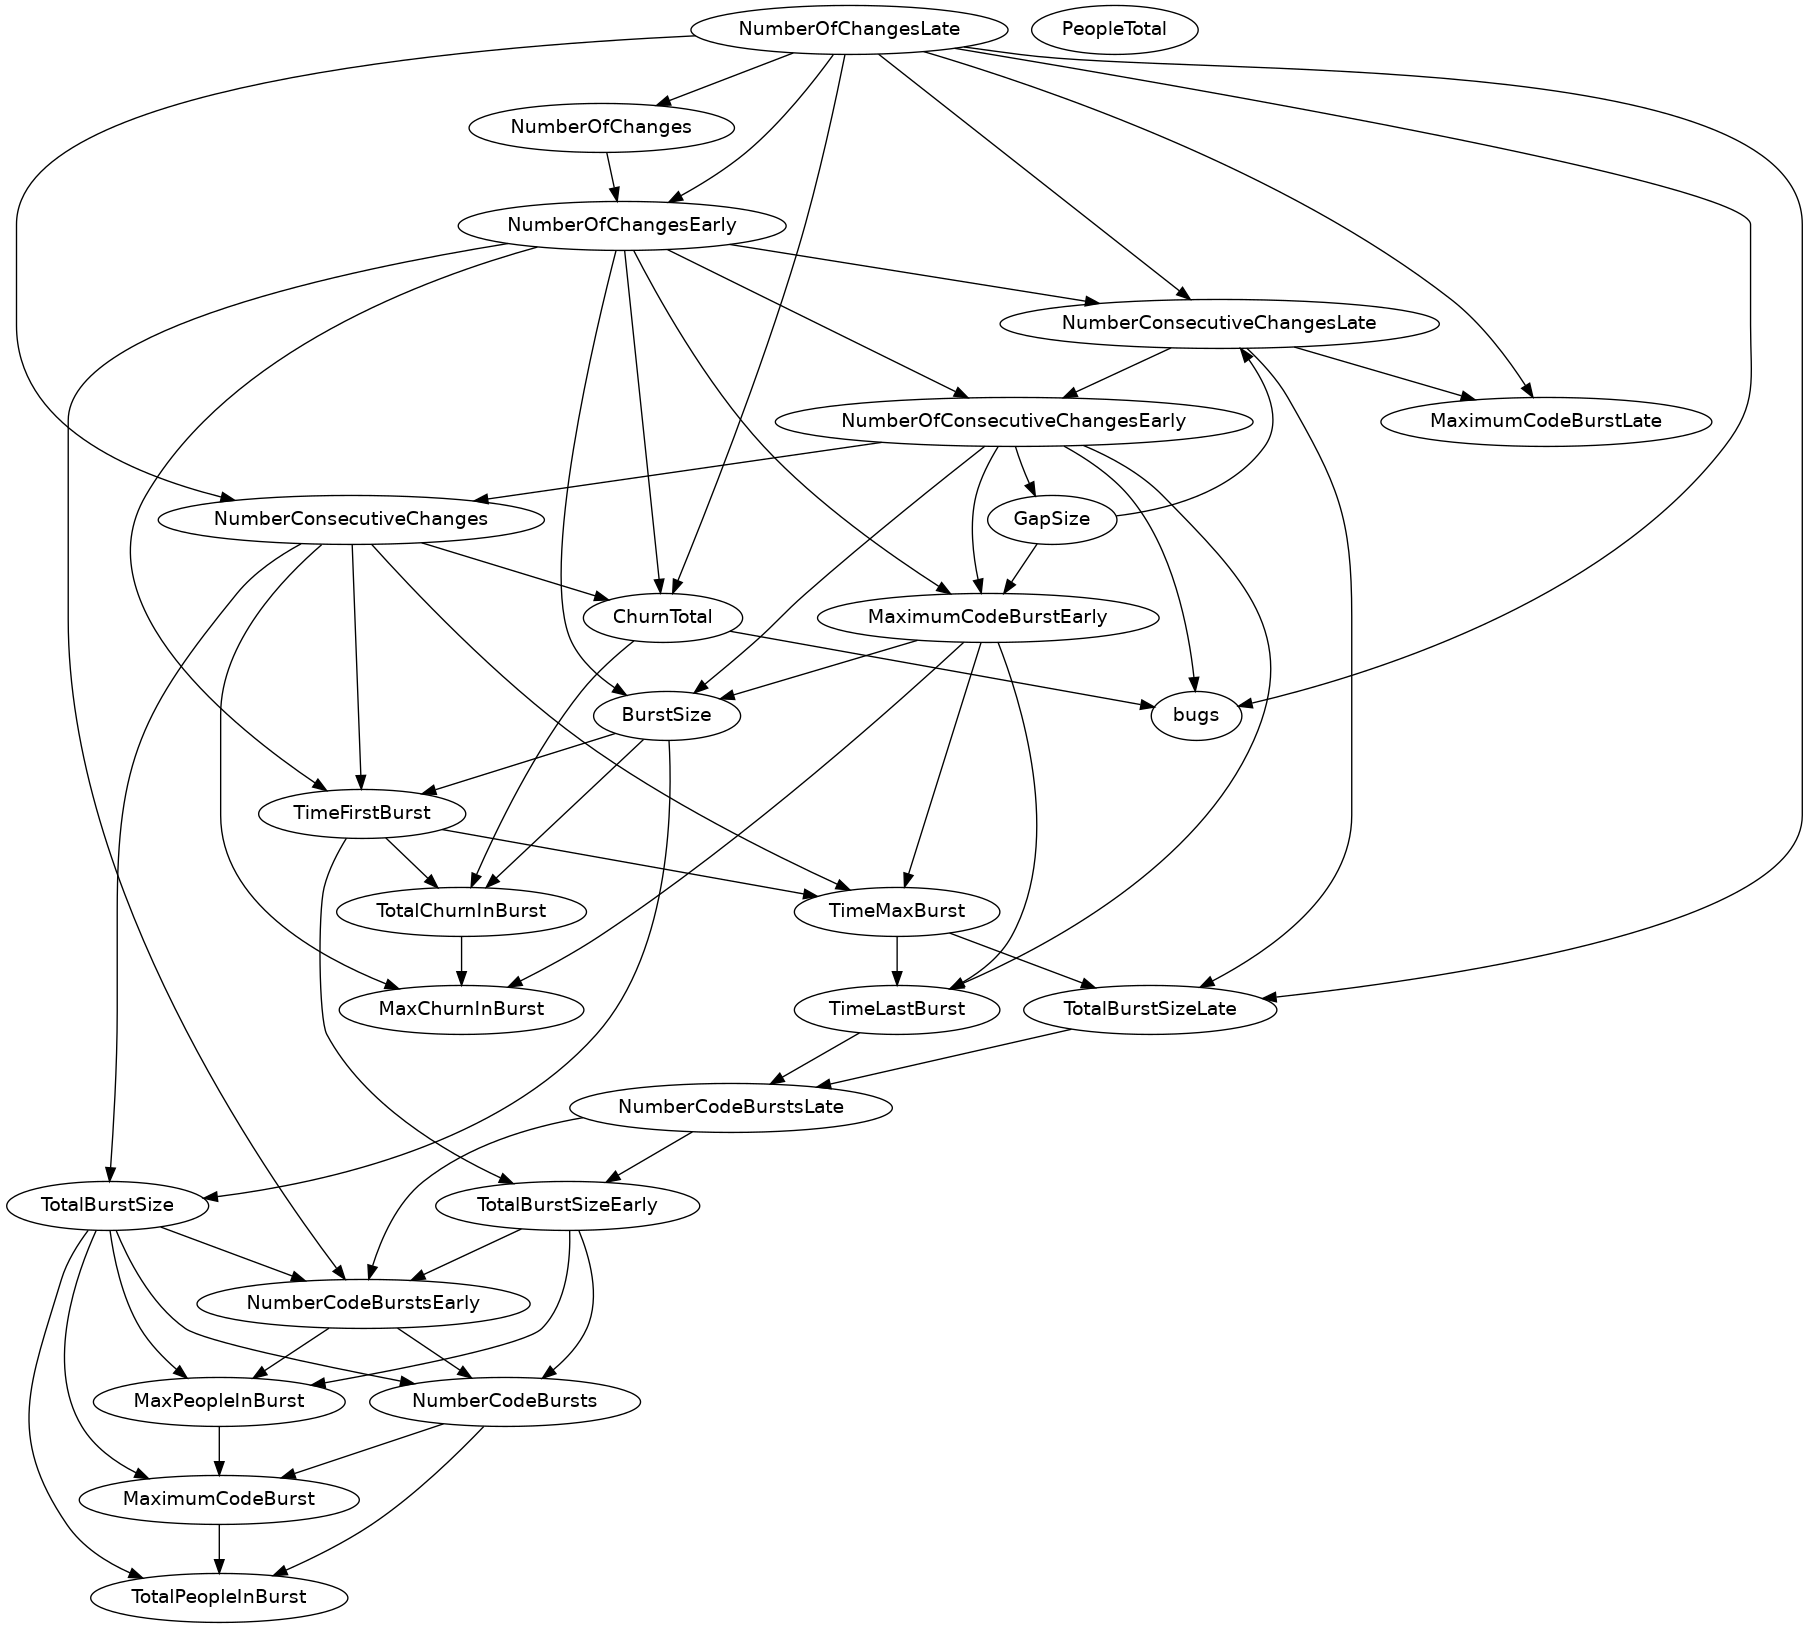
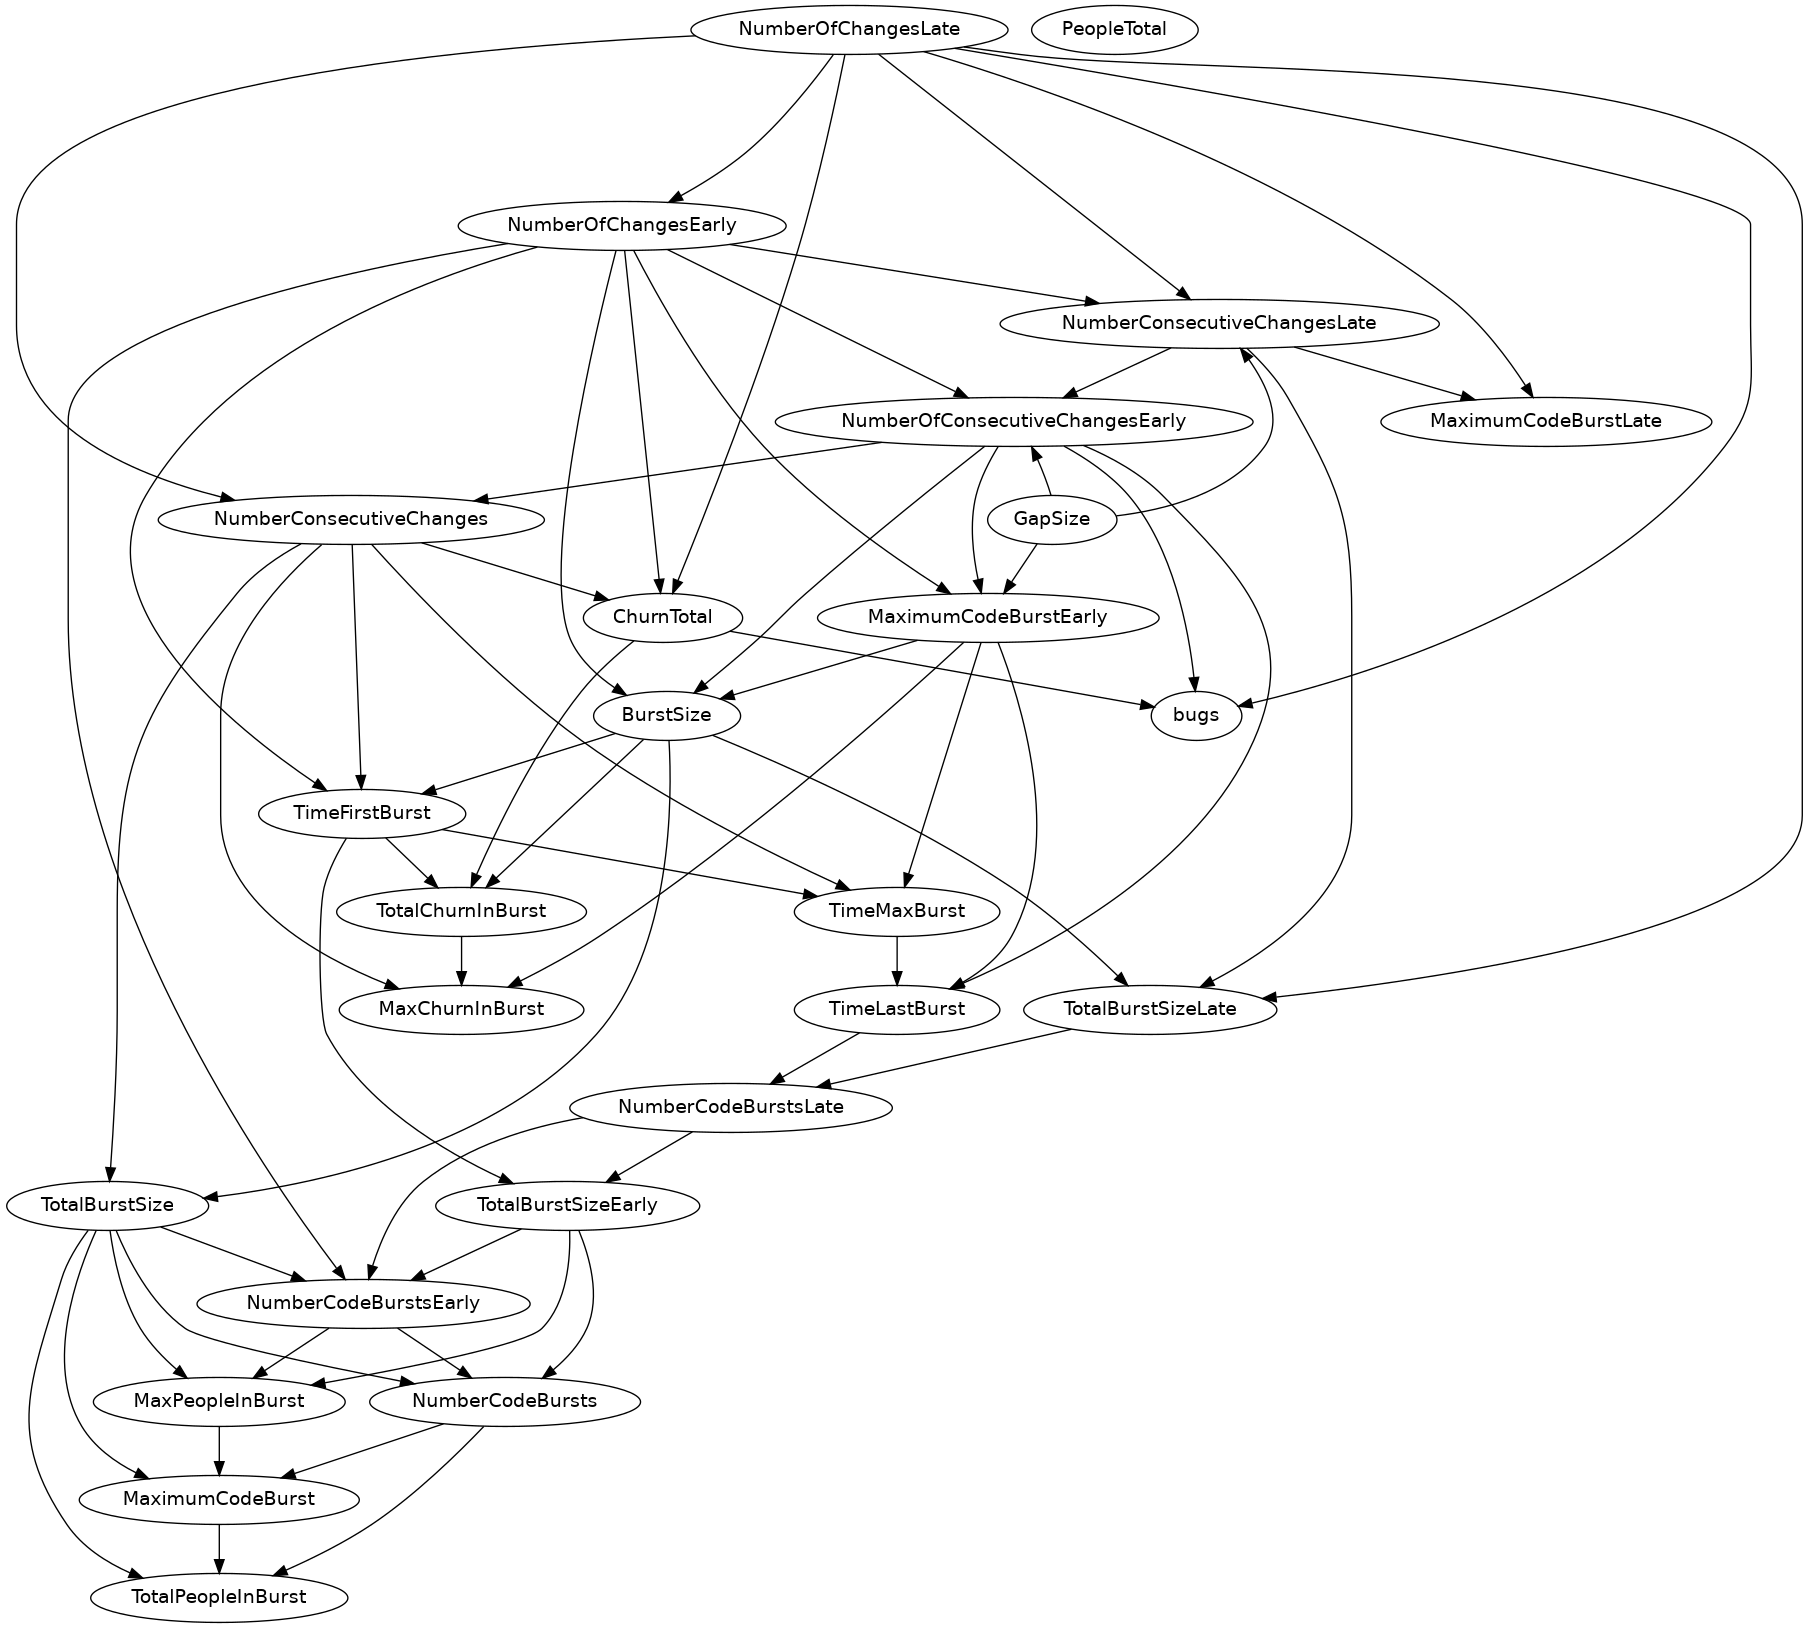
node "NumberOfChanges": removed
edge "NumberOfConsecutiveChangesEarly" -> "GapSize": reversed
edge "TimeMaxBurst" -> "TotalBurstSizeLate": now "BurstSize" -> "TotalBurstSizeLate"
